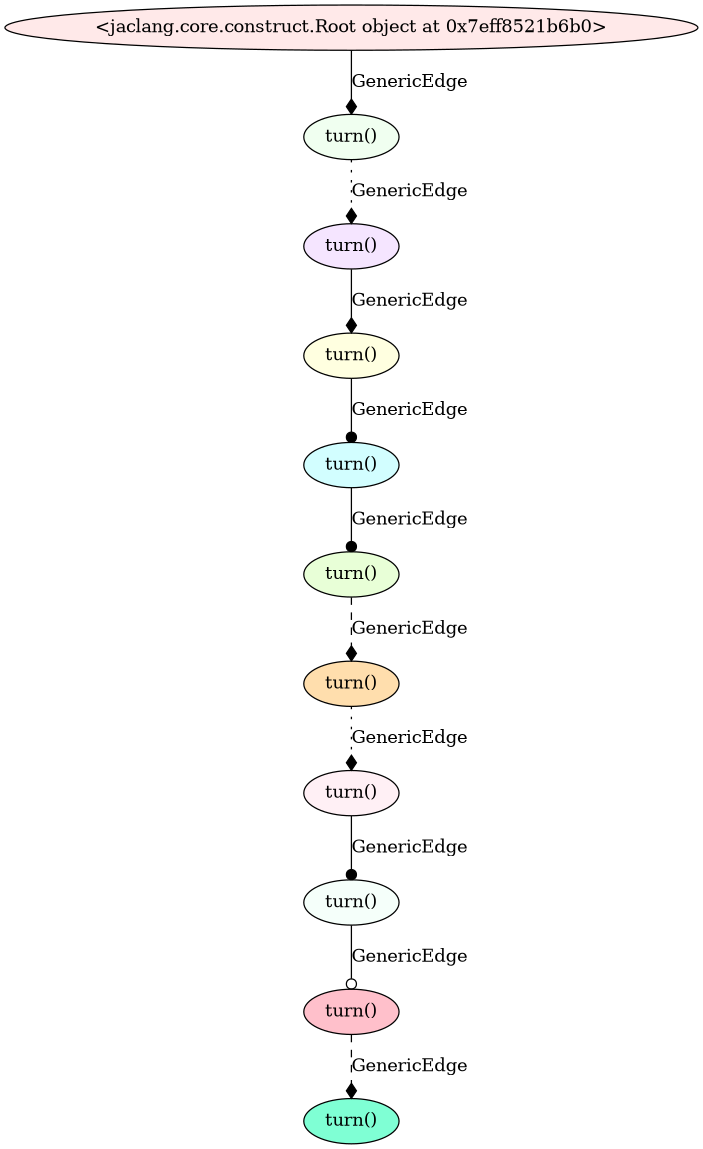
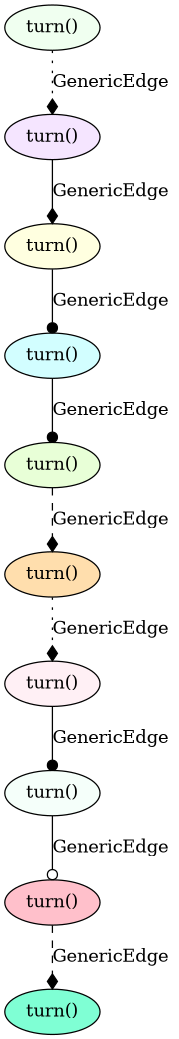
node "<jaclang.core.construct.Root object at 0x7eff8521b6b0>": removed
